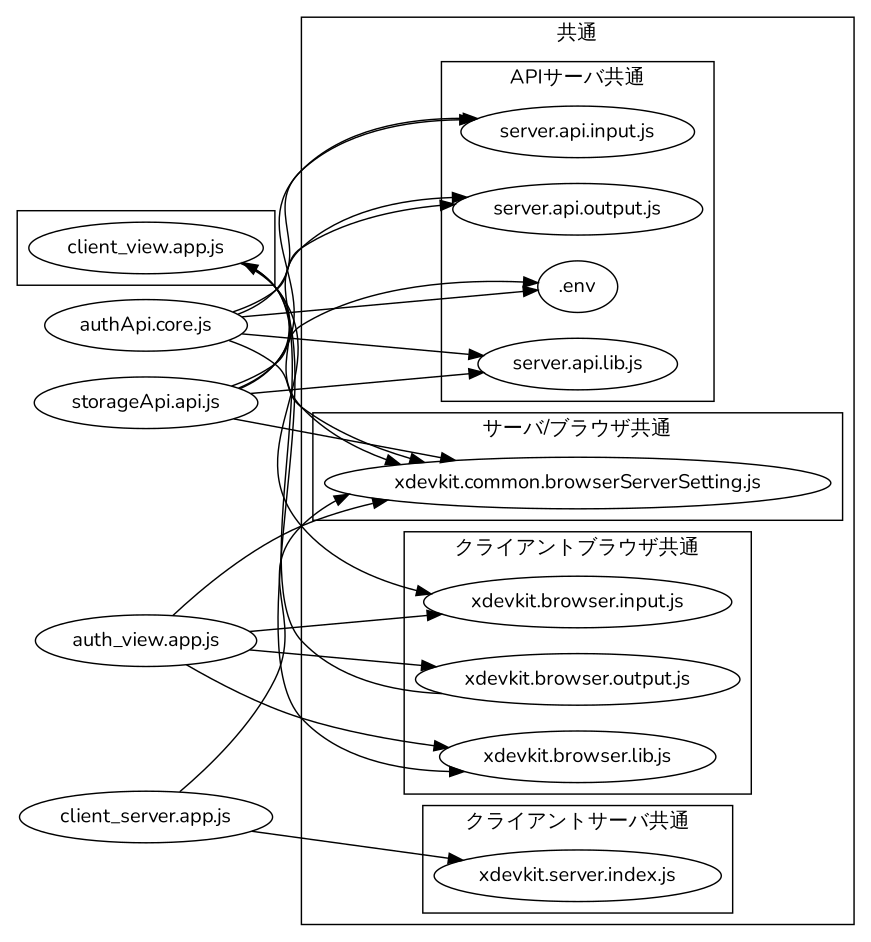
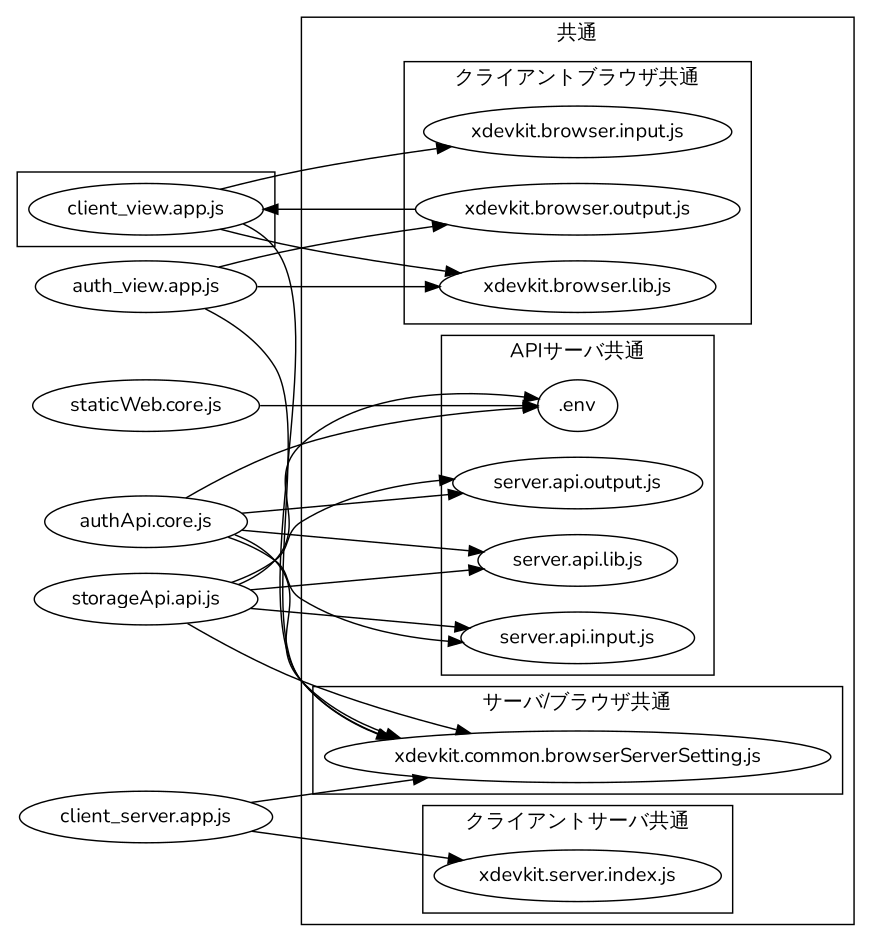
node "staticWeb.core.js": added
edge "auth_view.app.js" -> "xdevkit.browser.input.js": removed
